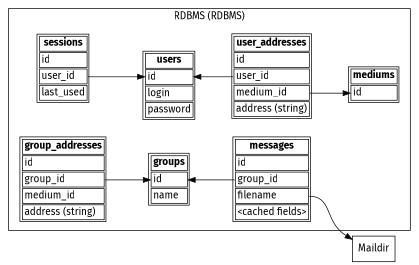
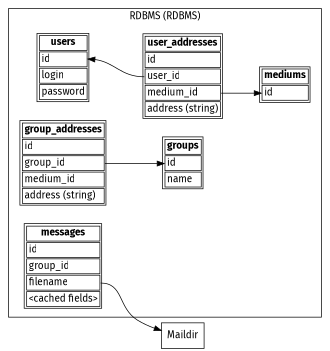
node "sessions": removed
edge "messages" -> "groups": removed
